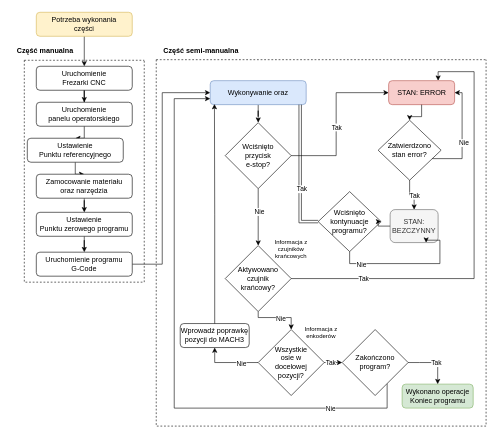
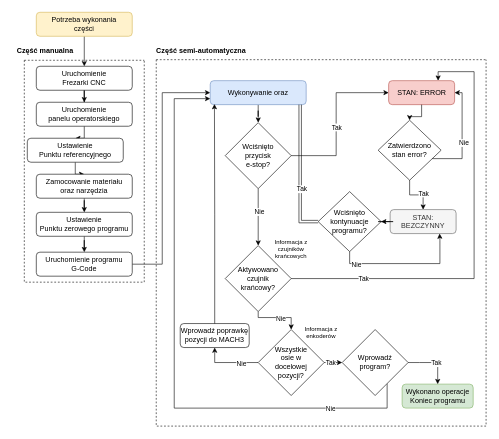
node "Część semi-manualna": label "Część semi-manualna" -> "Część semi-automatyczna"
node "STAN: BEZCZYNNY": size 48x33 -> 66x24
node "Zakończono program?": label "Zakończono program?" -> "Wprowadź program?"
